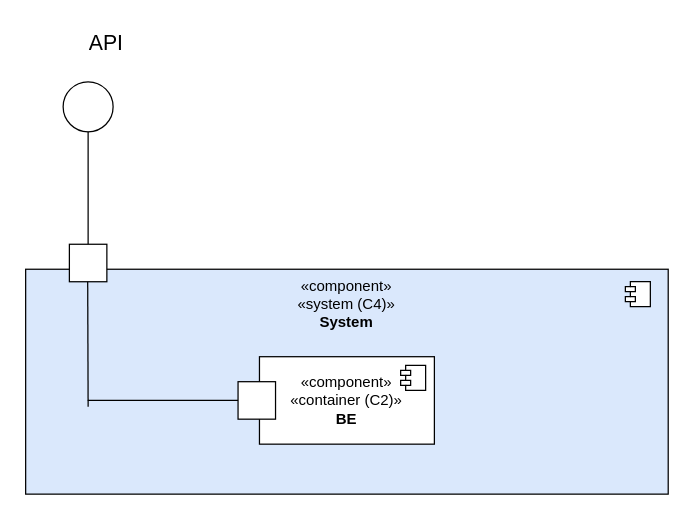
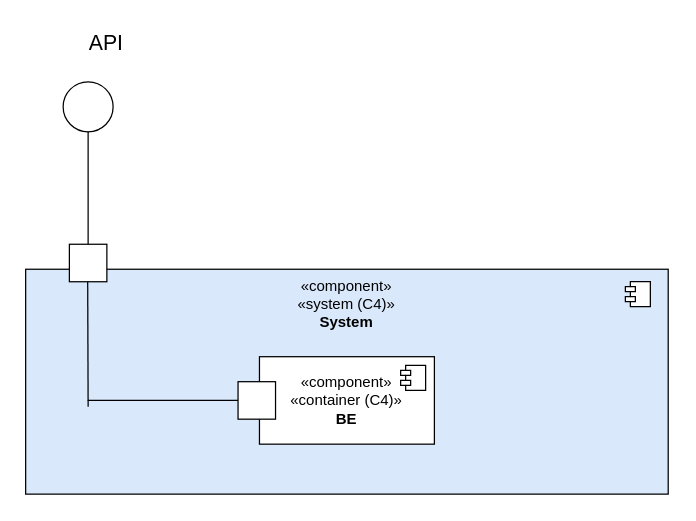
node "«component» «container (C2)» BE": label "«component» «container (C2)» BE" -> "«component» «container (C4)» BE"
